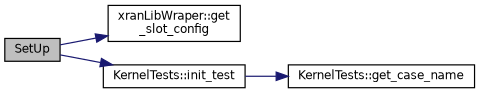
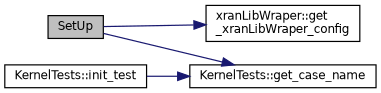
node "xranLibWraper::get _slot_config": label "xranLibWraper::get _slot_config" -> "xranLibWraper::get _xranLibWraper_config"
edge "SetUp" -> "KernelTests::init_test": now "SetUp" -> "KernelTests::get_case_name"
